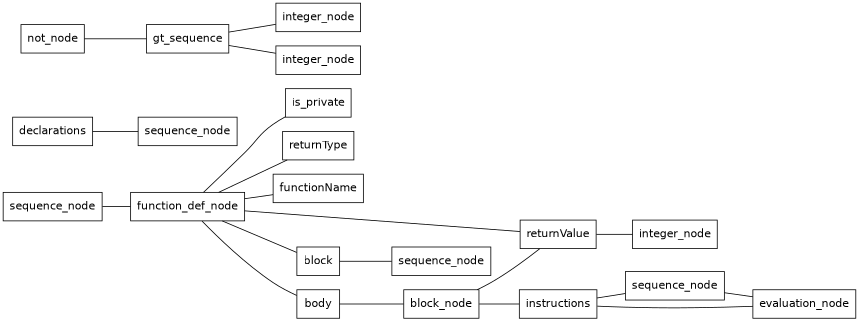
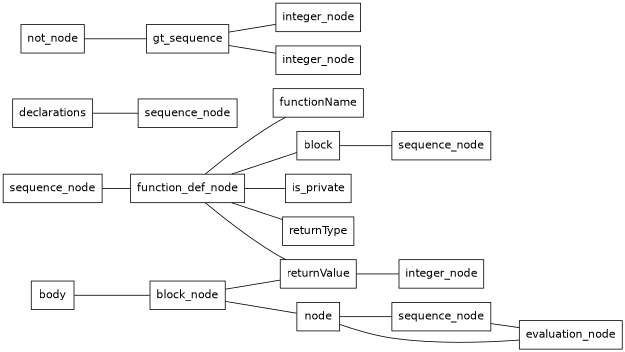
edge "function_def_node" -- "body": removed
node "instructions": label "instructions" -> "node"
